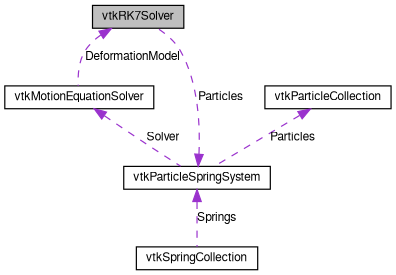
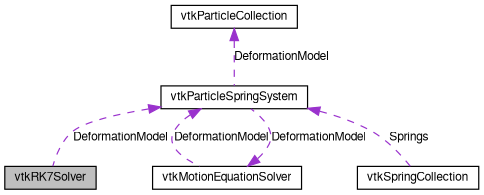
edge "vtkMotionEquationSolver" -> "vtkRK7Solver": now "vtkMotionEquationSolver" -> "vtkParticleSpringSystem"
edge "vtkRK7Solver" -> "vtkParticleSpringSystem": label "Particles" -> "DeformationModel"
edge "vtkParticleSpringSystem" -> "vtkMotionEquationSolver": label "Solver" -> "DeformationModel"
edge "vtkParticleSpringSystem" -> "vtkParticleCollection": label "Particles" -> "DeformationModel"
